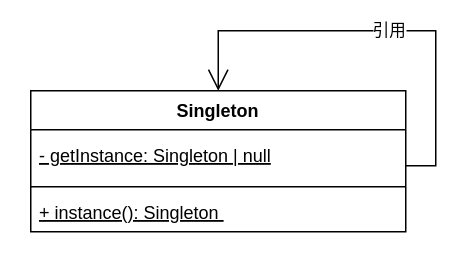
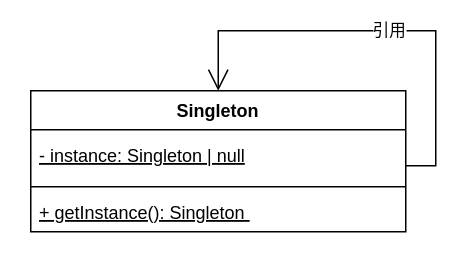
node "- getInstance: Singleton | null": label "- getInstance: Singleton | null" -> "- instance: Singleton | null"
node "+ instance(): Singleton": label "+ instance(): Singleton" -> "+ getInstance(): Singleton"
